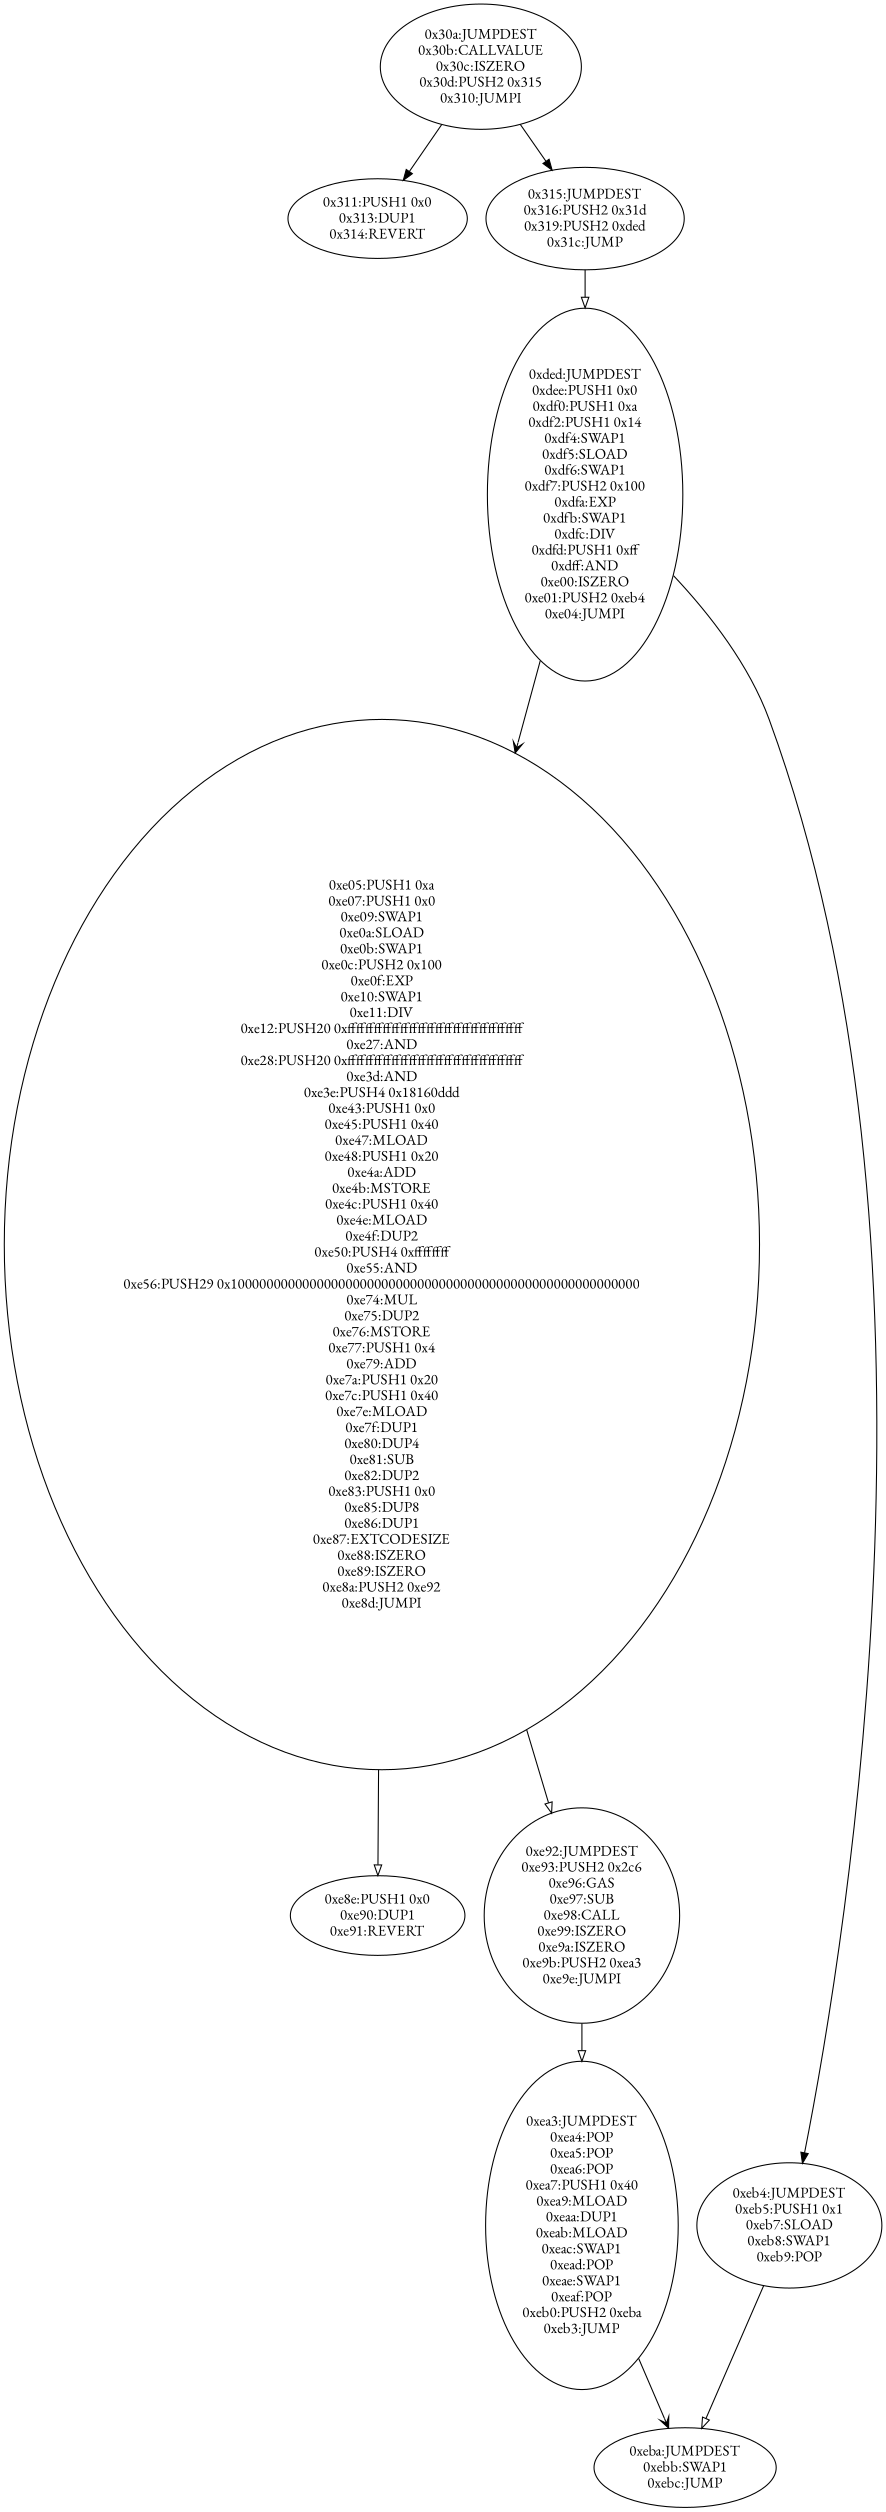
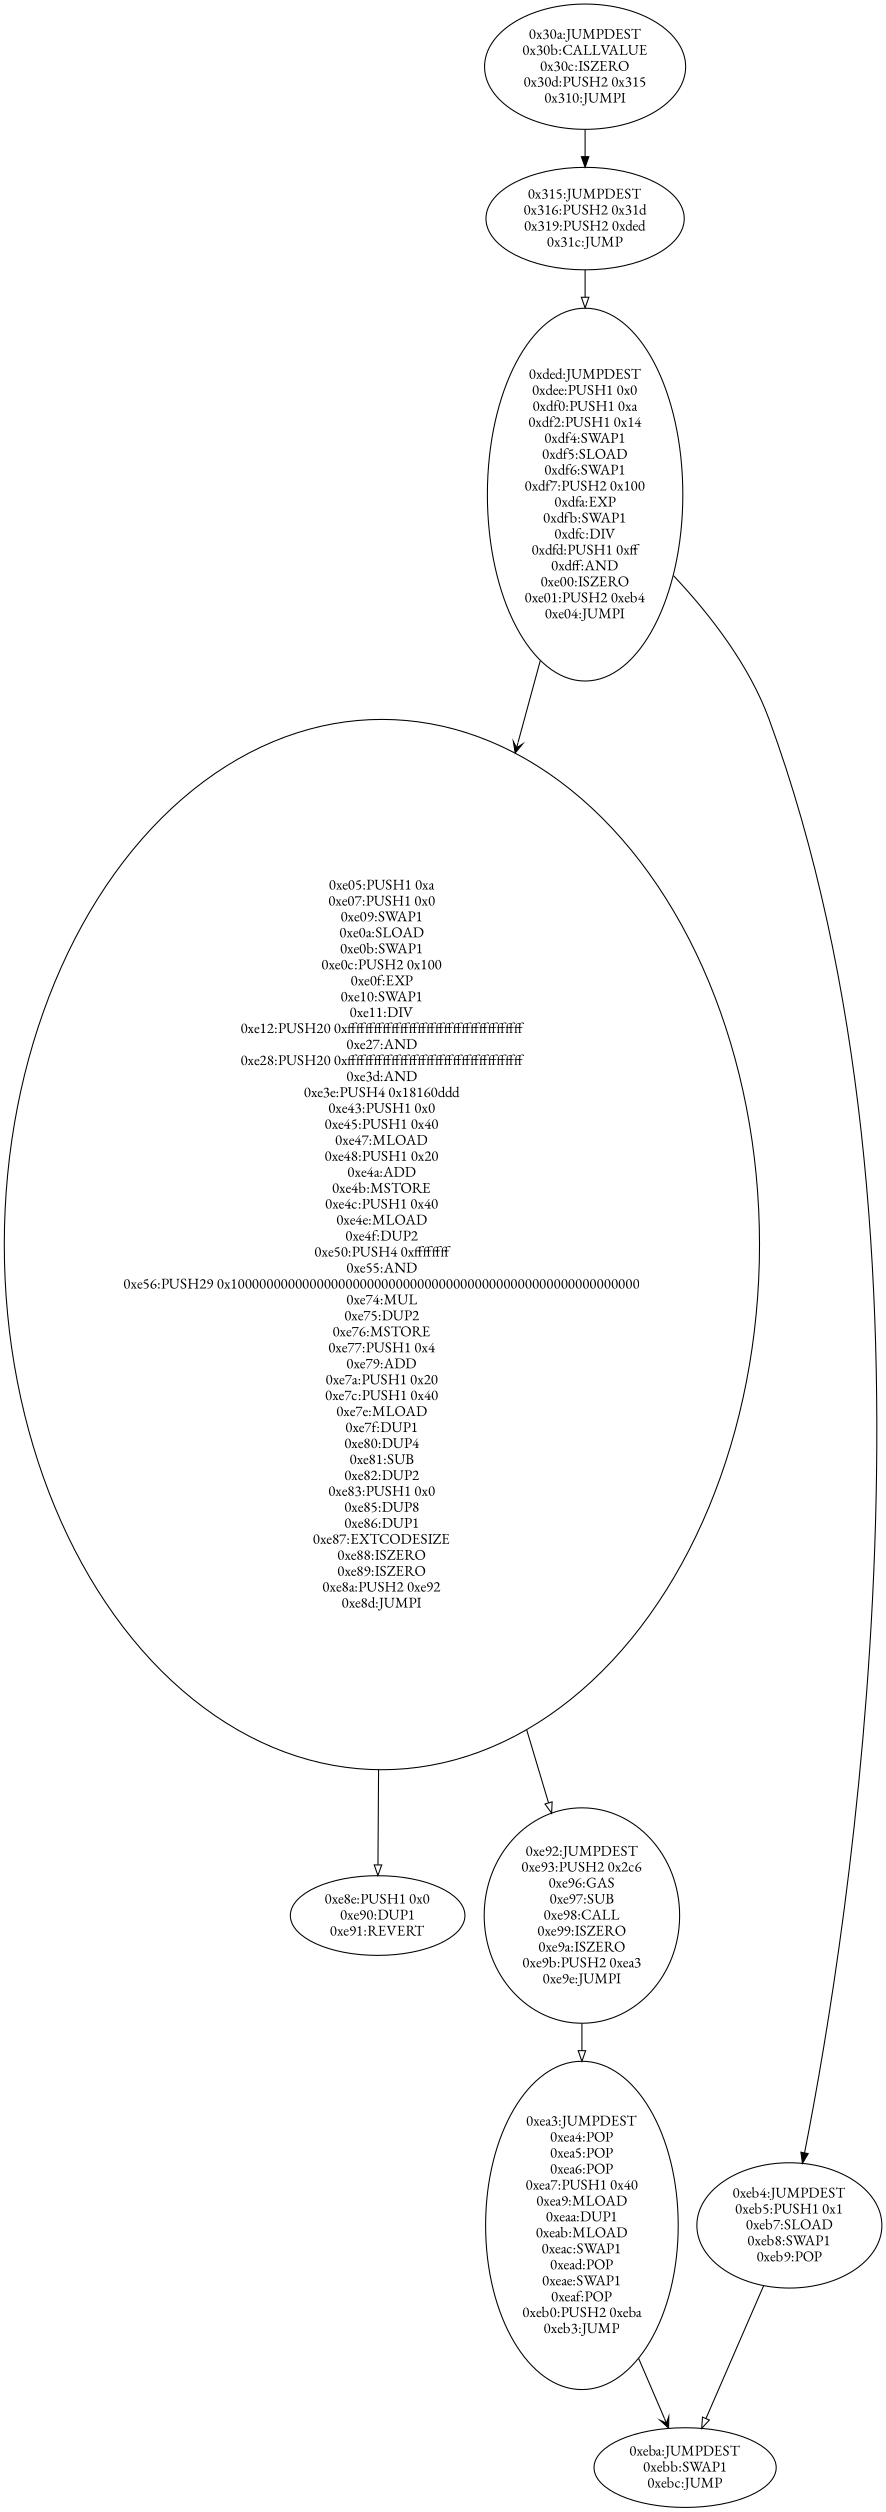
node "0x311:PUSH1 0x0 0x313:DUP1 0x314:REVERT": removed
